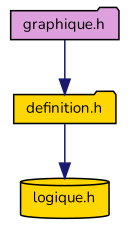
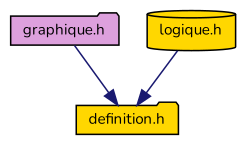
edge "definition.h" -> "logique.h": reversed
